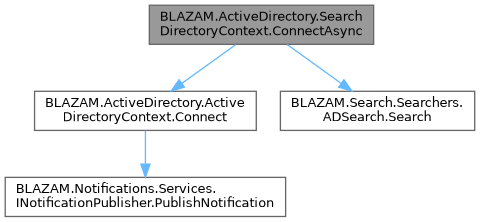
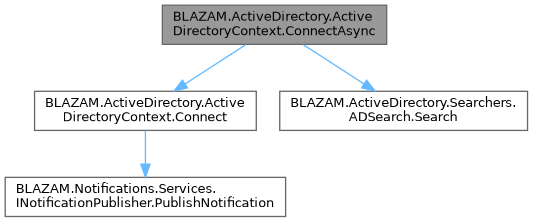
node "BLAZAM.ActiveDirectory.Search DirectoryContext.ConnectAsync": label "BLAZAM.ActiveDirectory.Search DirectoryContext.ConnectAsync" -> "BLAZAM.ActiveDirectory.Active DirectoryContext.ConnectAsync"
node "BLAZAM.Search.Searchers. ADSearch.Search": label "BLAZAM.Search.Searchers. ADSearch.Search" -> "BLAZAM.ActiveDirectory.Searchers. ADSearch.Search"
